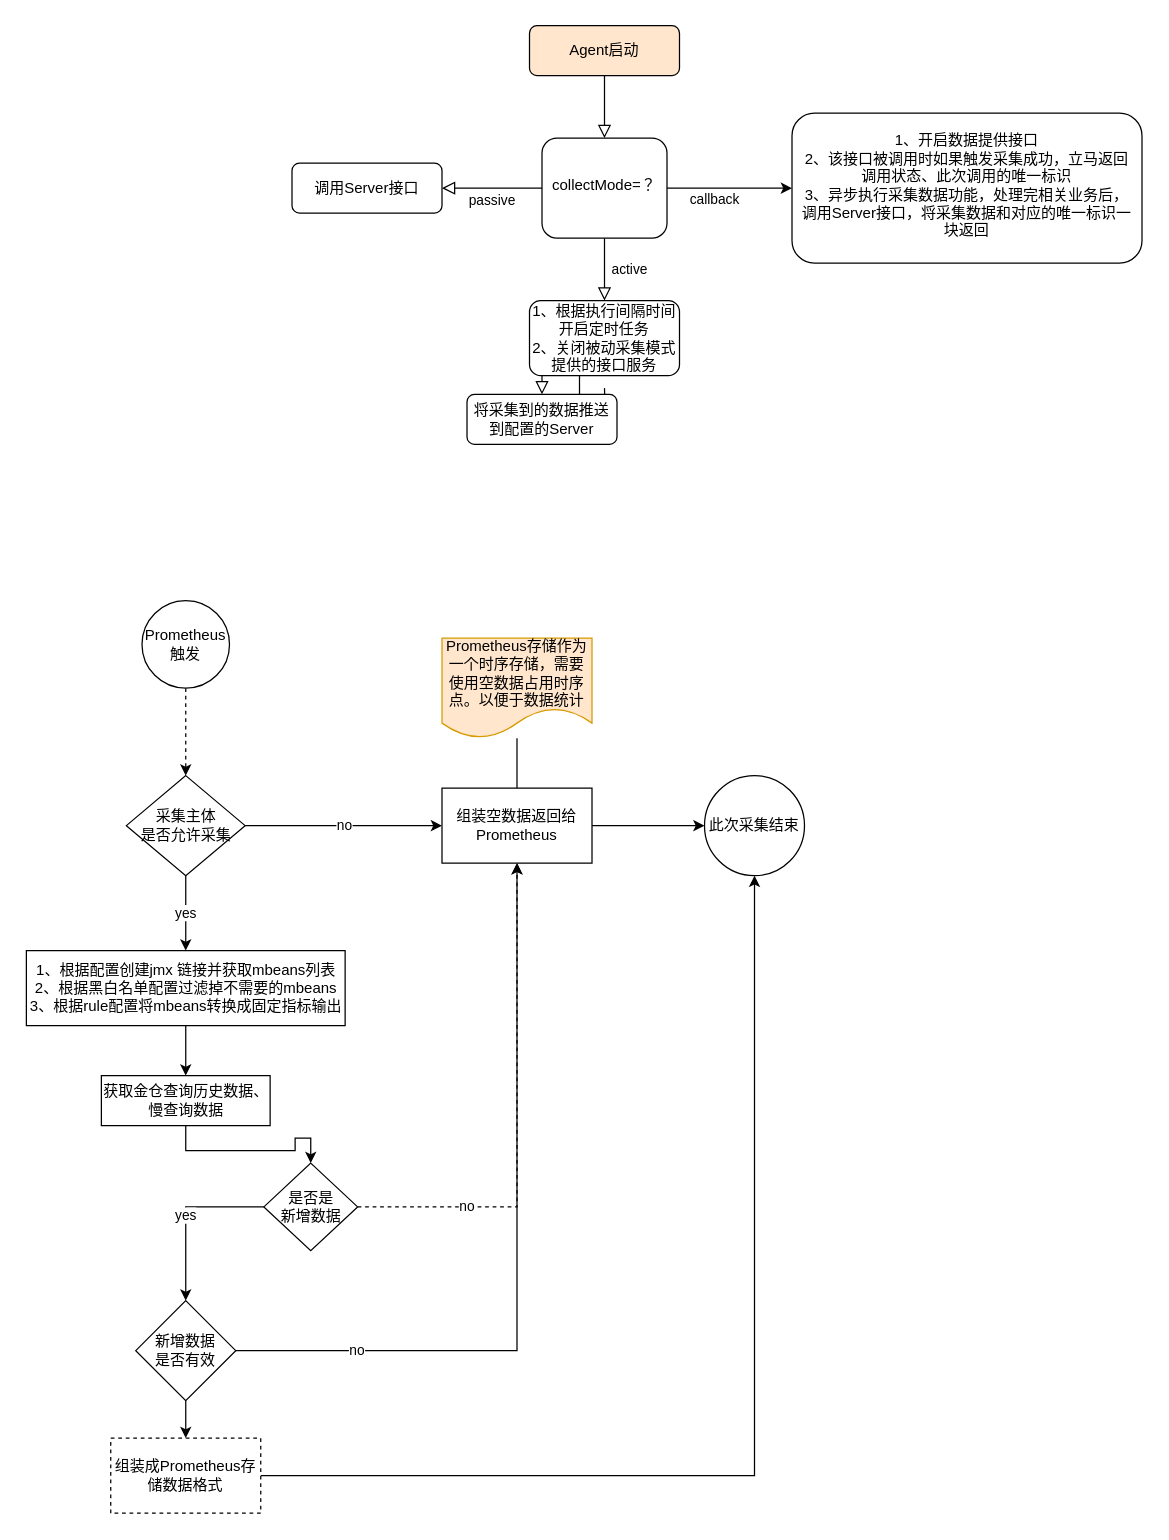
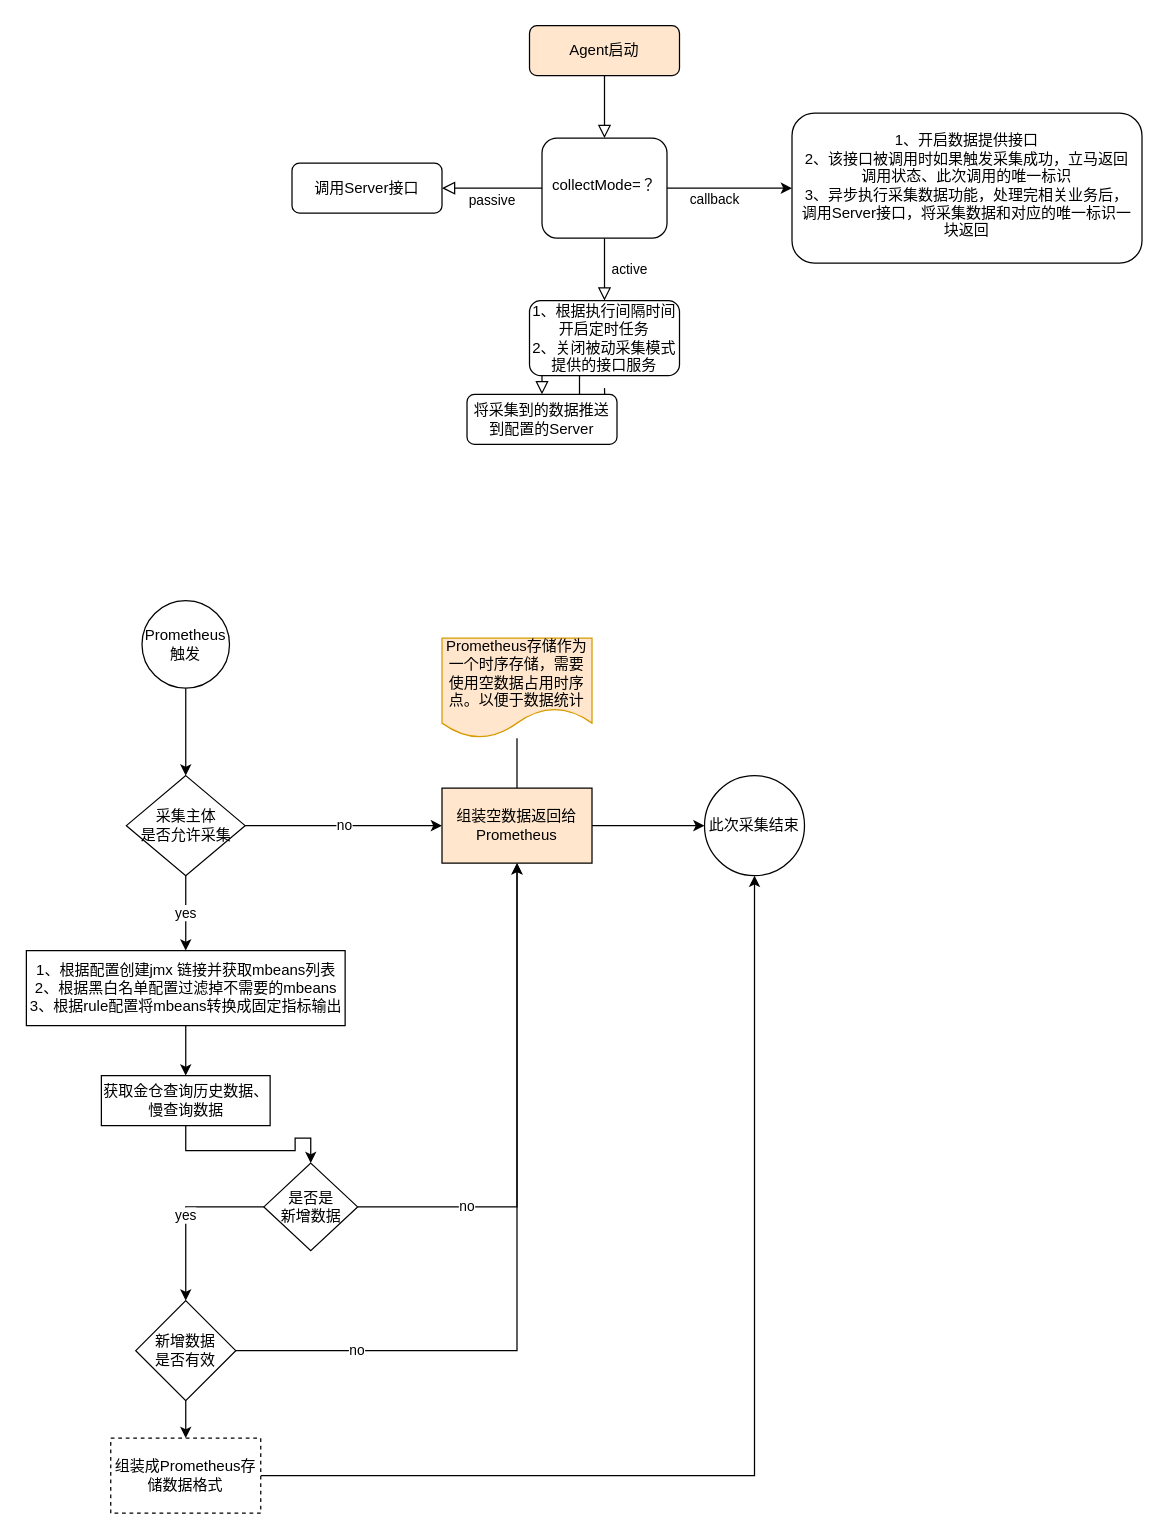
edge "Prometheus 触发" -> "采集主体 是否允许采集": style dashed -> solid
node "组装空数据返回给Prometheus": fillcolor #ffffff -> #ffe6cc
edge "是否是 新增数据" -> "组装空数据返回给Prometheus": style dashed -> solid
